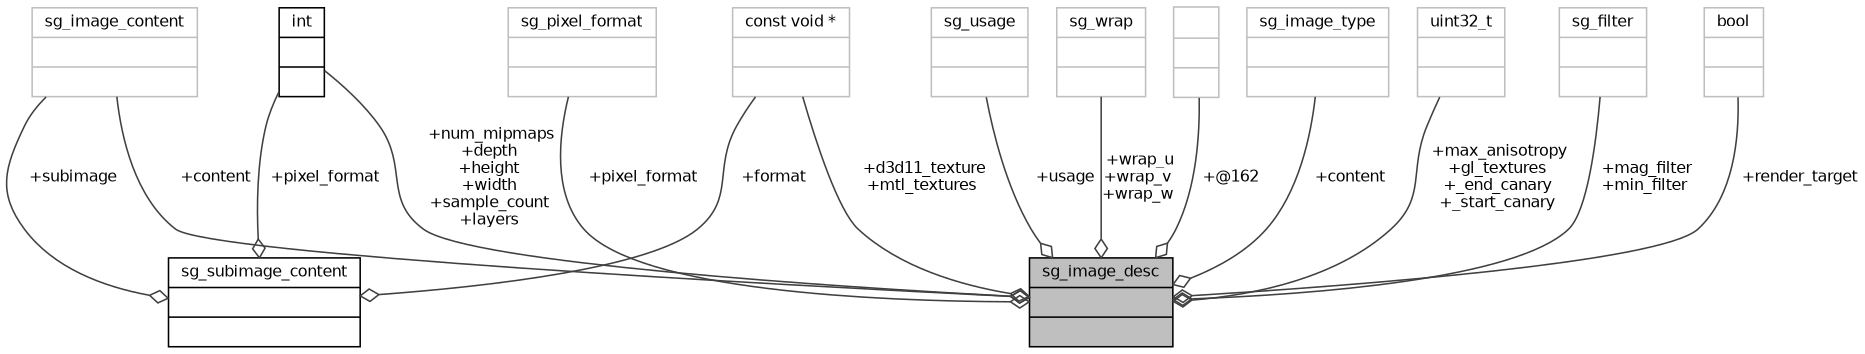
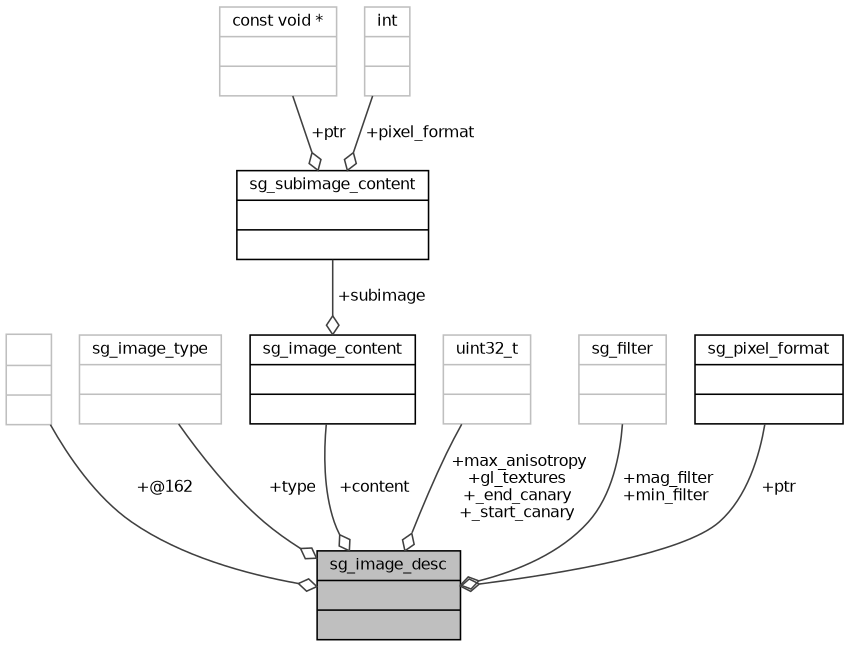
node "sg_image_content": color grey75 -> black
node "int": color black -> grey75
node "sg_pixel_format": color grey75 -> black
node "sg_usage": removed
node "sg_wrap": removed
node "bool": removed
edge "sg_pixel_format" -> "sg_image_desc": label " +pixel_format" -> " +ptr"
edge "const void *" -> "sg_subimage_content": label " +format" -> " +ptr"
edge "sg_image_type" -> "sg_image_desc": label " +content" -> " +type"
edge "sg_image_content" -> "sg_subimage_content": reversed
edge "const void *" -> "sg_image_desc": removed, label "+d3d11_texture +mtl_textures"
edge "int" -> "sg_image_desc": removed, label "+num_mipmaps +depth +height +width +sample_count +layers"
